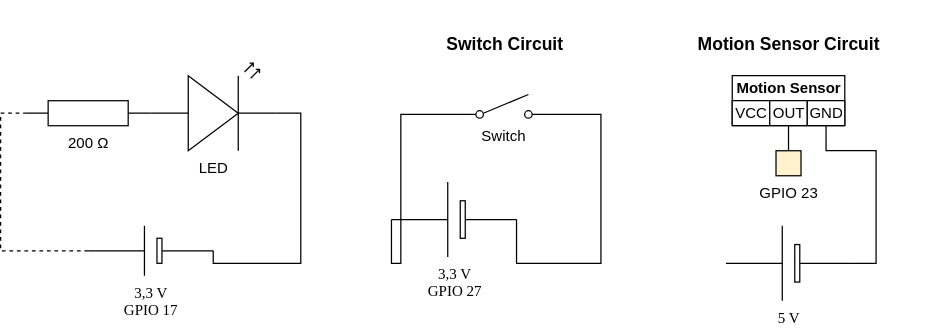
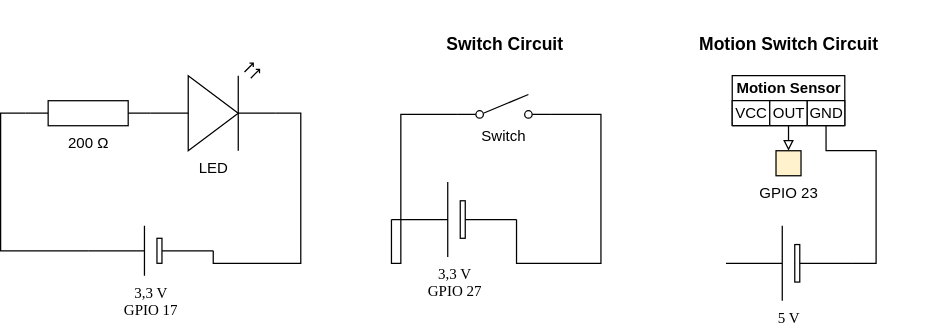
node "Motion Sensor Circuit": label "Motion Sensor Circuit" -> "Motion Switch Circuit"
edge "OUT" -- "GPIO 23": arrowhead none -> block
edge "200 Ω" -- "3,3 V GPIO 17": style dashed -> solid
